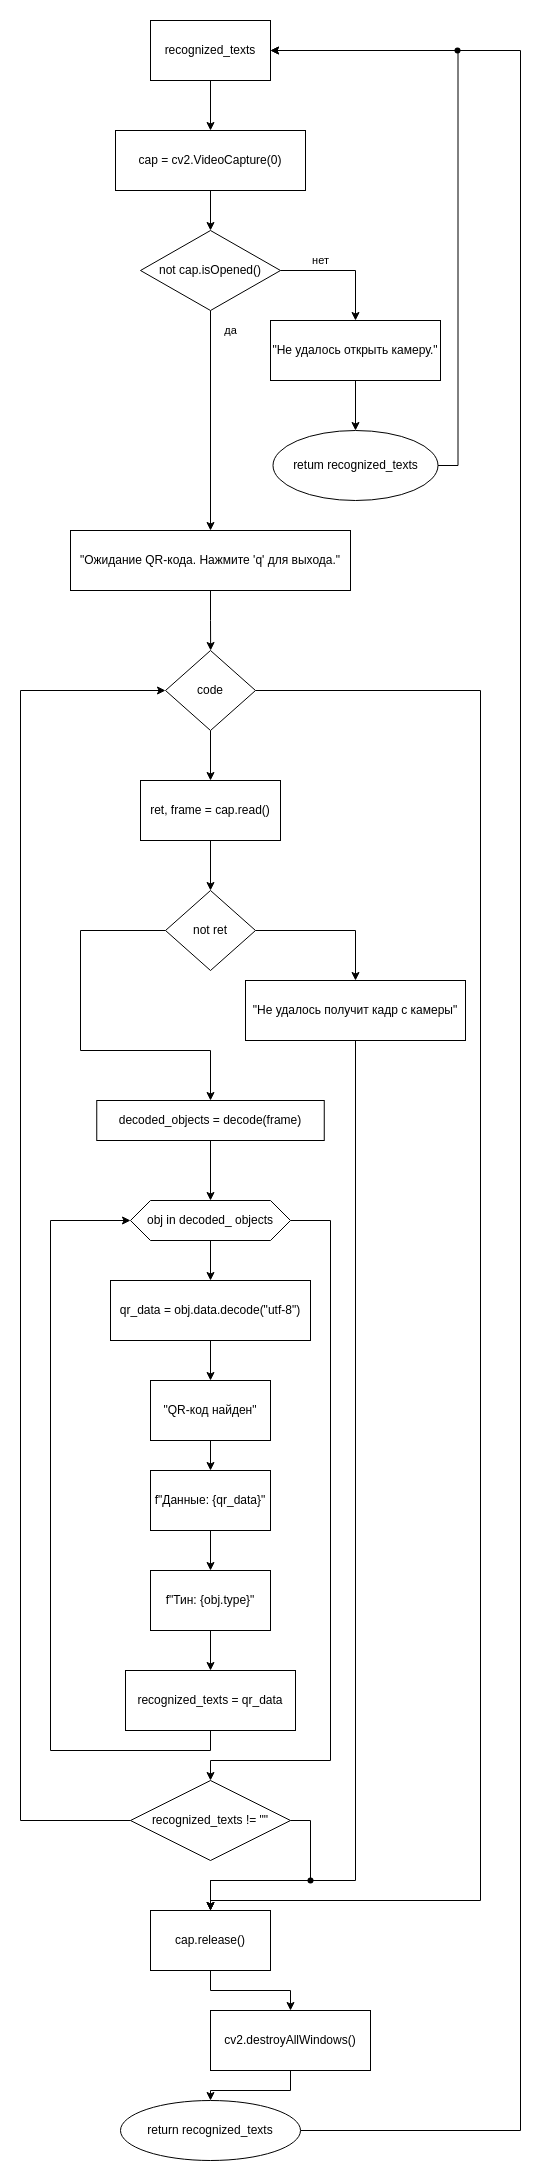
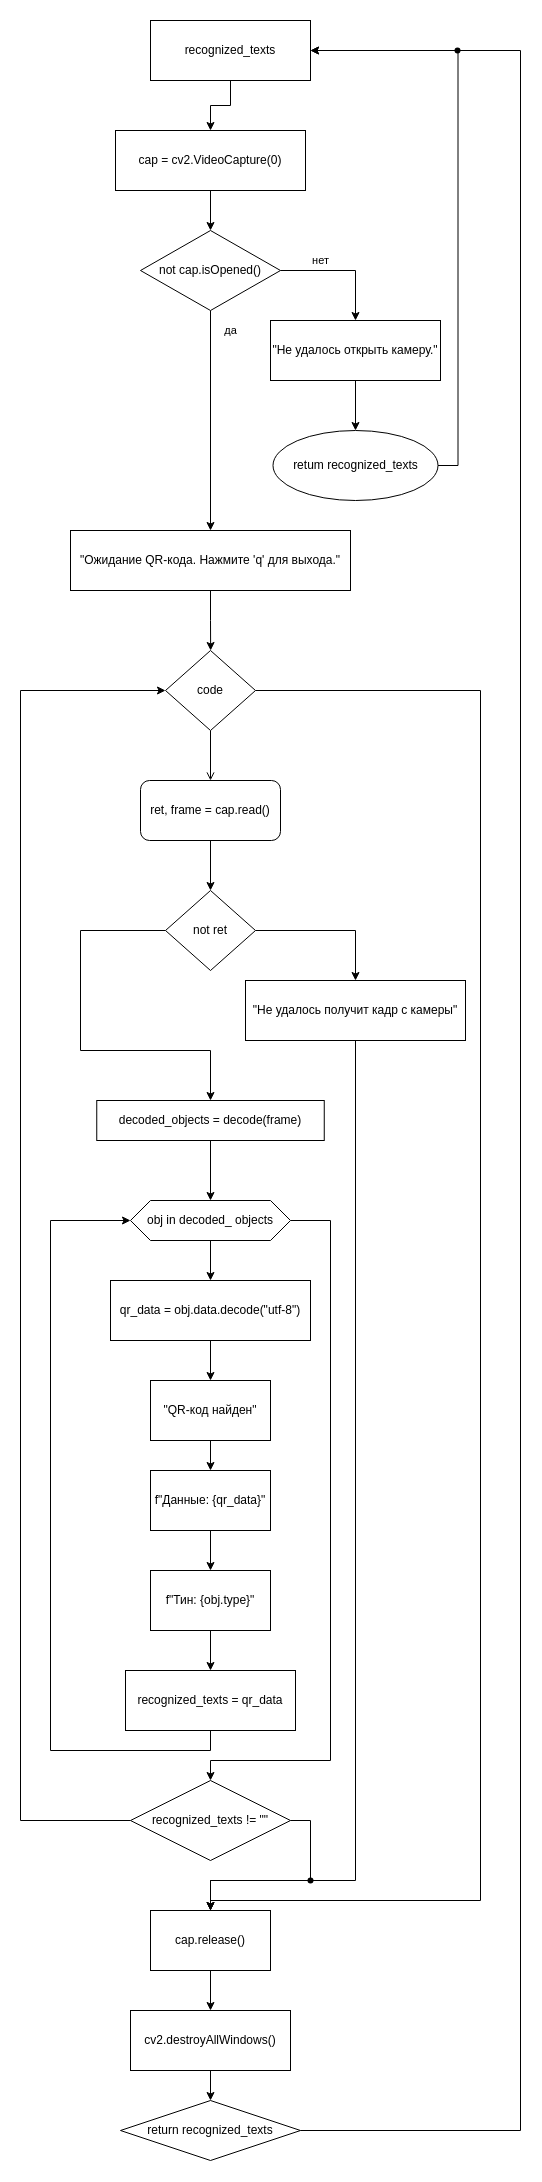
node "recognized_texts": size 120x60 -> 160x60
edge "code" -> "ret, frame = cap.read()": arrowhead classic -> open
node "ret, frame = cap.read()": shape rectangle -> rounded rectangle
node "cv2.destroyAllWindows()": moved (291, 2041) -> (211, 2041)
node "return recognized_texts": shape ellipse -> diamond
